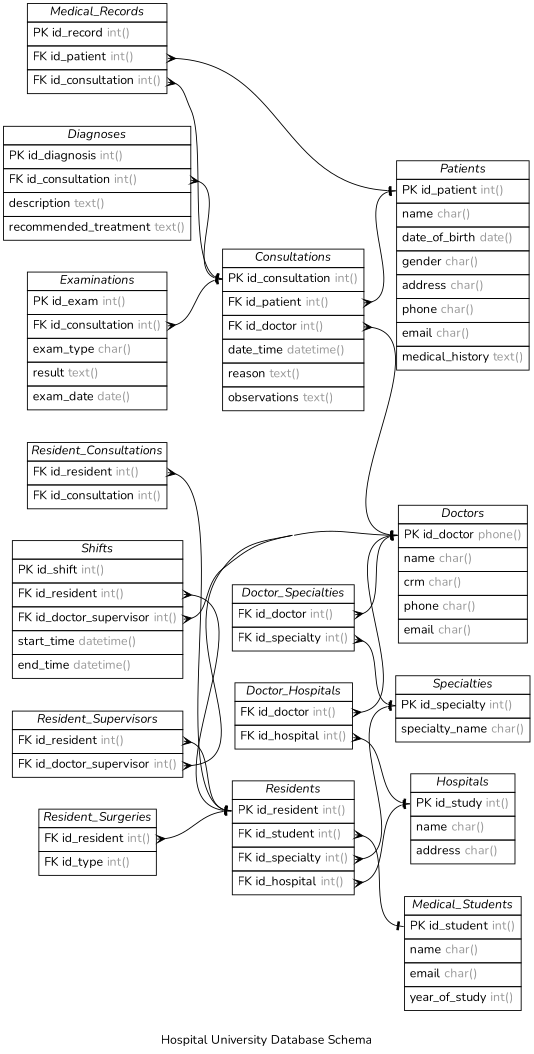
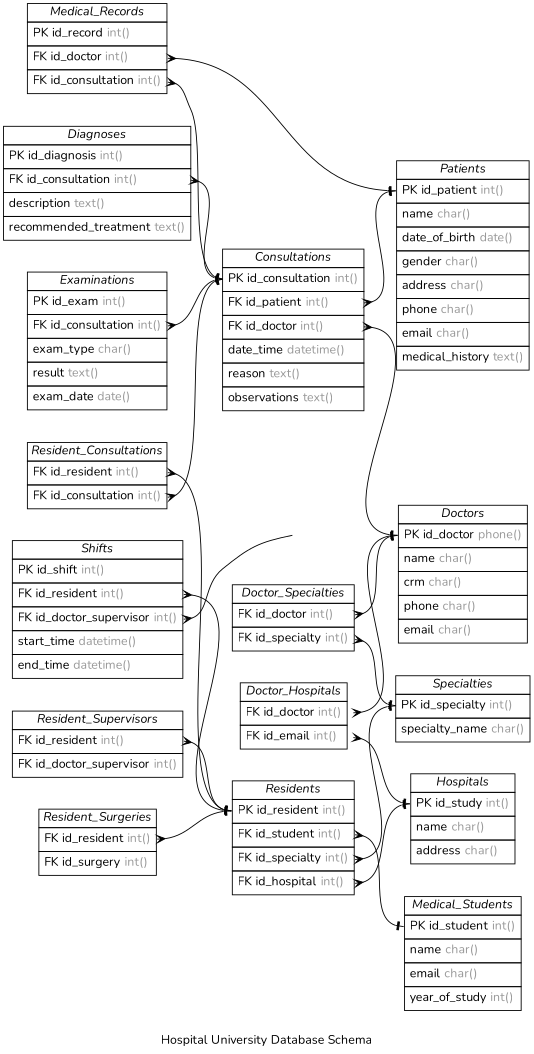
node "Medical_Records": text "FK id_patient" -> "FK id_doctor"
edge "Consultations" -- "Resident_Consultations": added
edge "Doctors" -- "Resident_Supervisors": removed
node "Doctor_Hospitals": text "FK id_hospital" -> "FK id_email"
node "Resident_Surgeries": text "FK id_type" -> "FK id_surgery"
